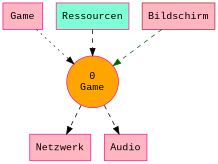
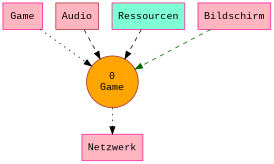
node "Bildschirm": color brown -> deeppink
node "0 Game": color deeppink -> brown
edge "0 Game" -> "Netzwerk": style dashed -> dotted
edge "0 Game" -> "Audio": reversed
node "Audio": color deeppink -> brown
